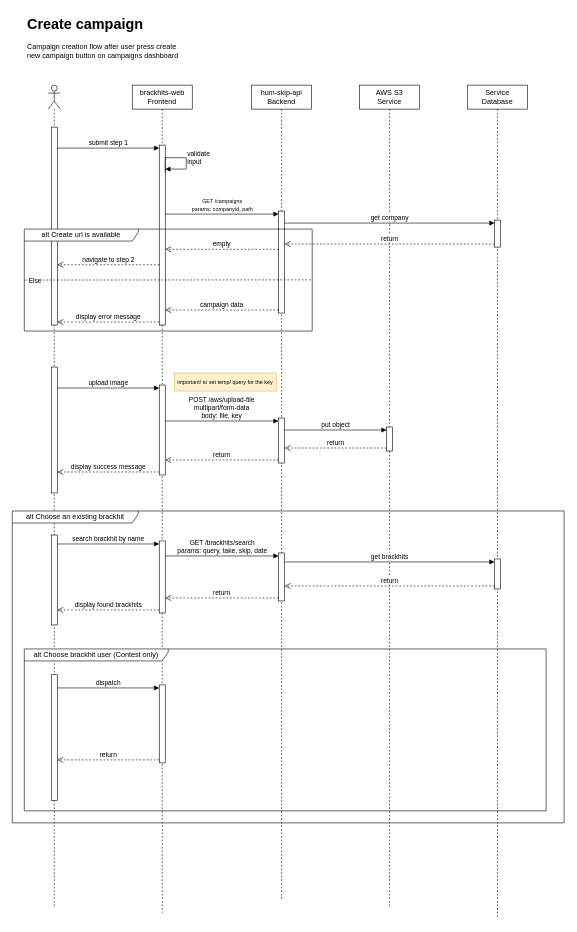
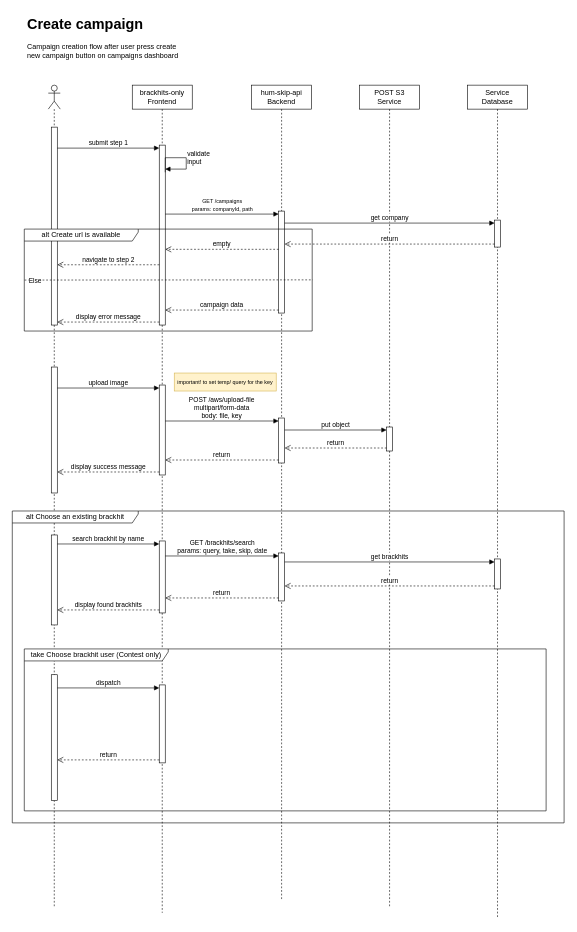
node "brackhits-web Frontend": label "brackhits-web Frontend" -> "brackhits-only Frontend"
node "AWS S3 Service": label "AWS S3 Service" -> "POST S3 Service"
node "alt Choose brackhit user (Contest only)": label "alt Choose brackhit user (Contest only)" -> "take Choose brackhit user (Contest only)"
